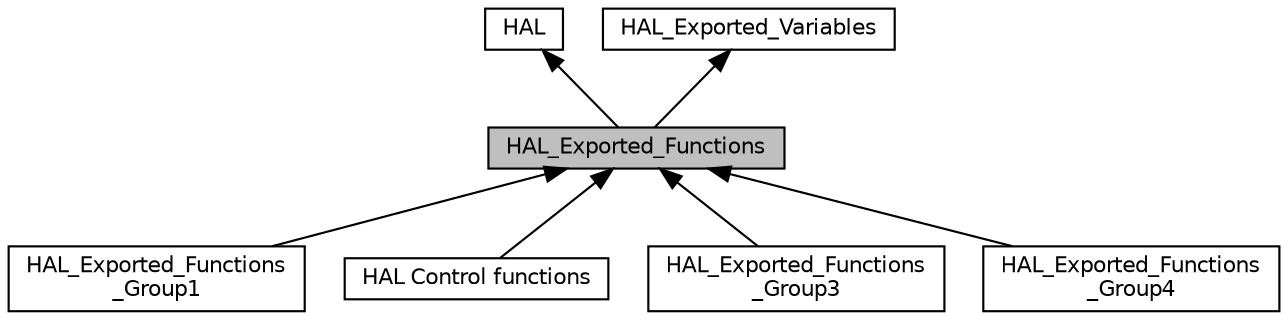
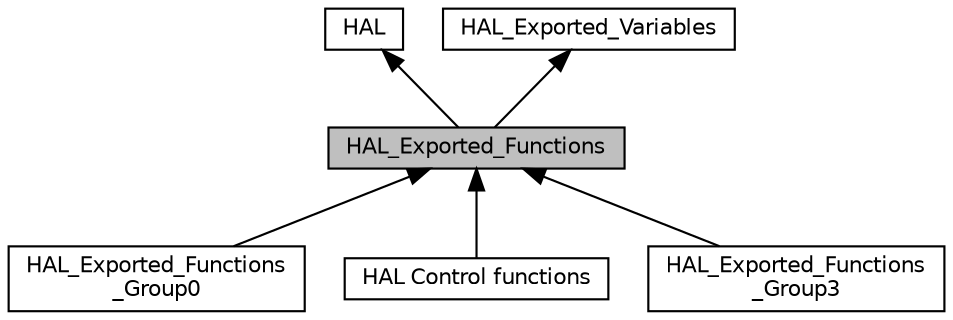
node "HAL_Exported_Functions _Group1": label "HAL_Exported_Functions _Group1" -> "HAL_Exported_Functions _Group0"
node "HAL_Exported_Functions _Group4": removed
